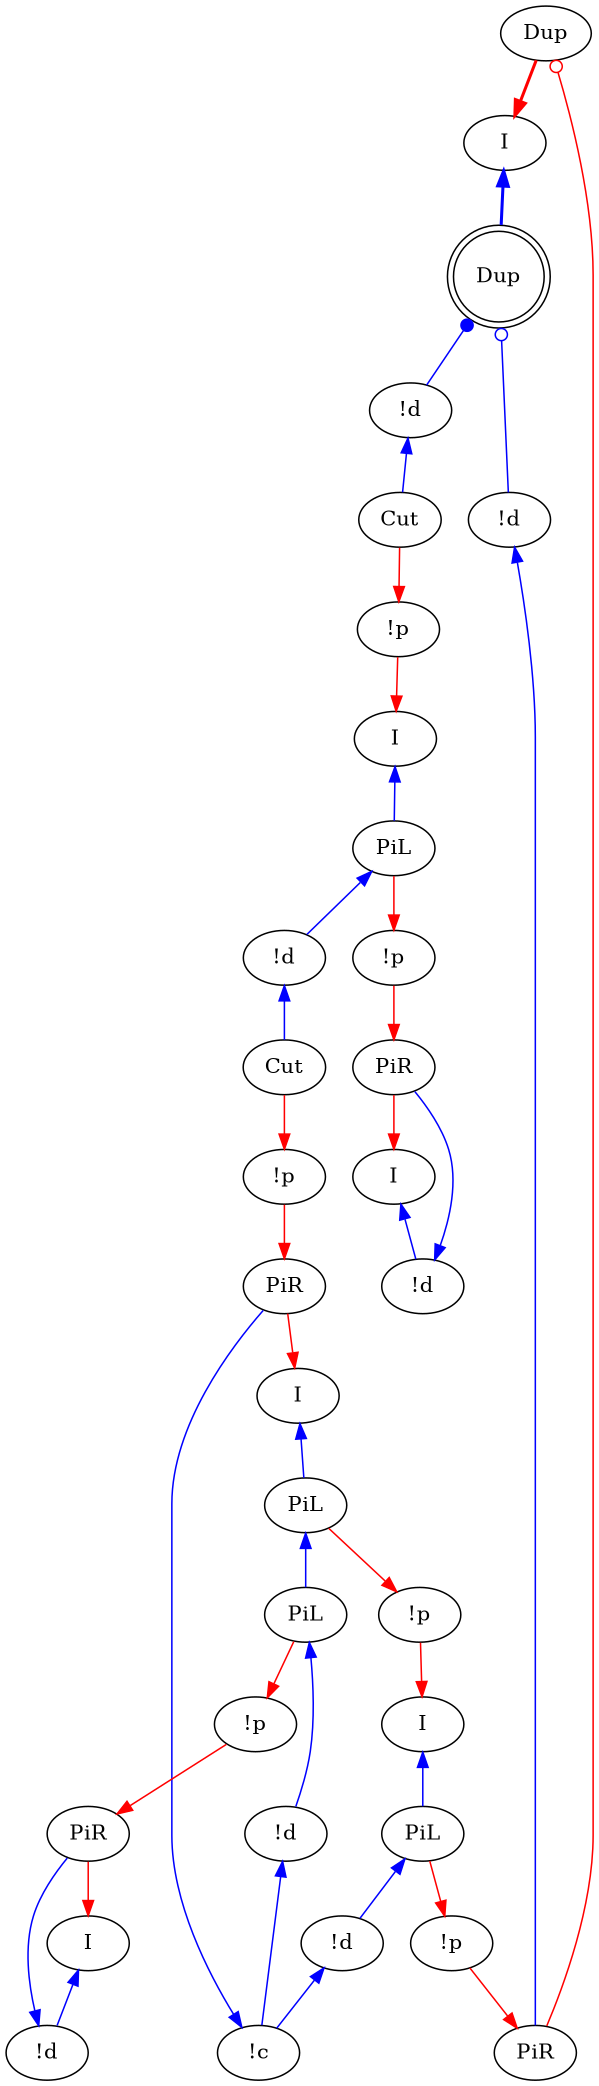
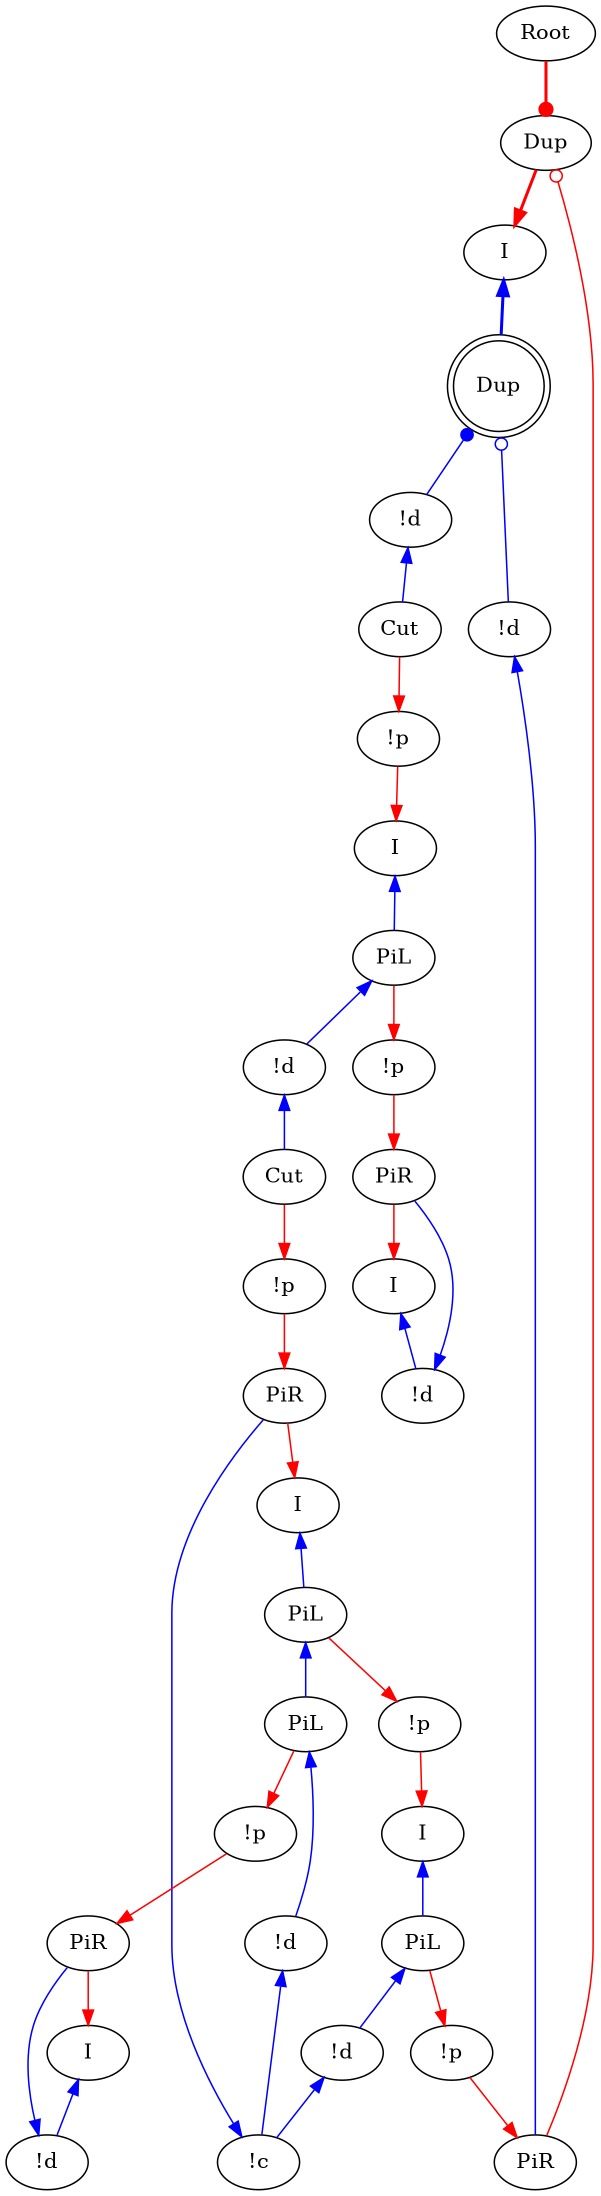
node "Root": added
